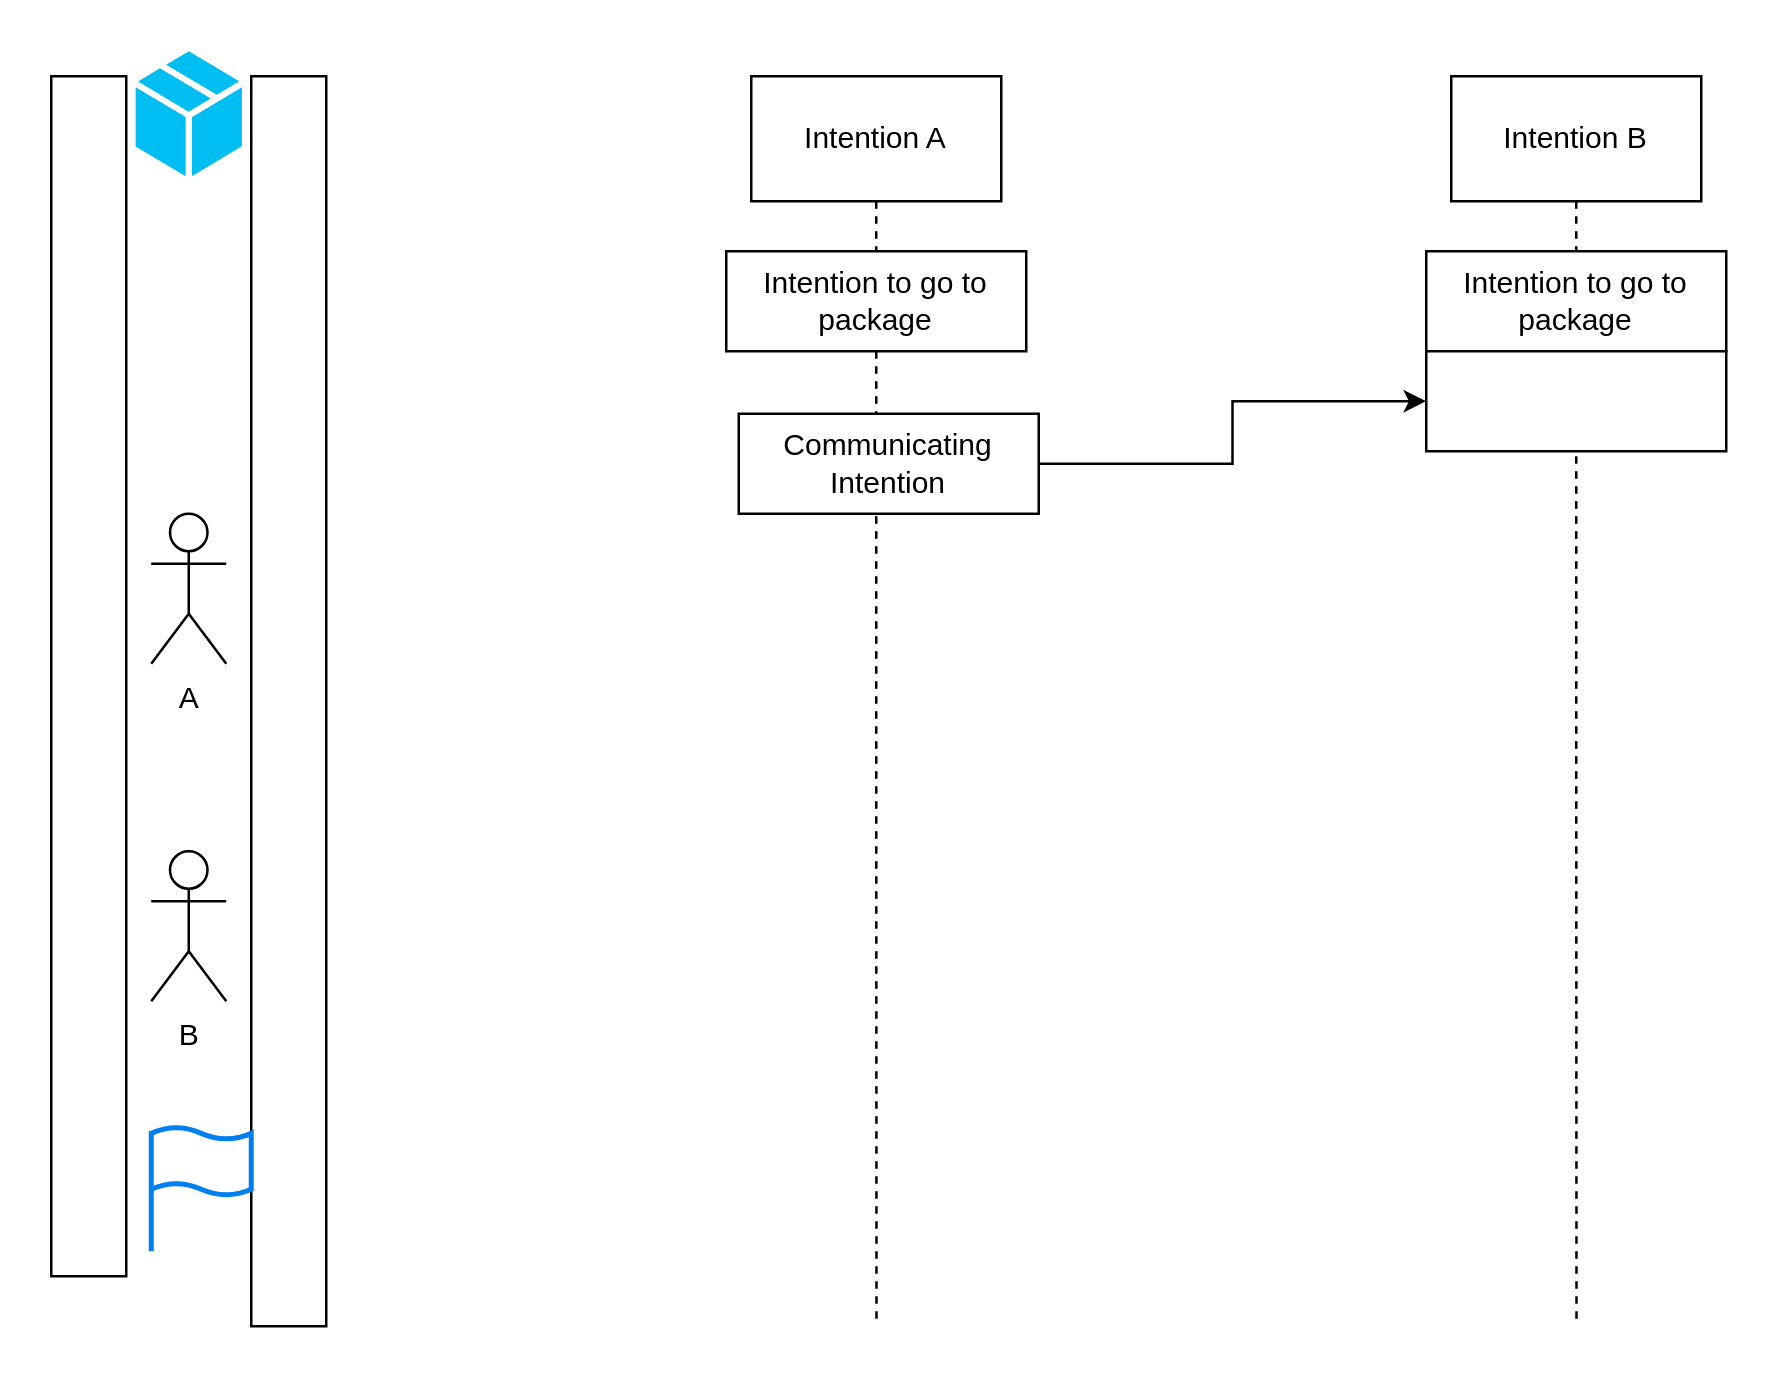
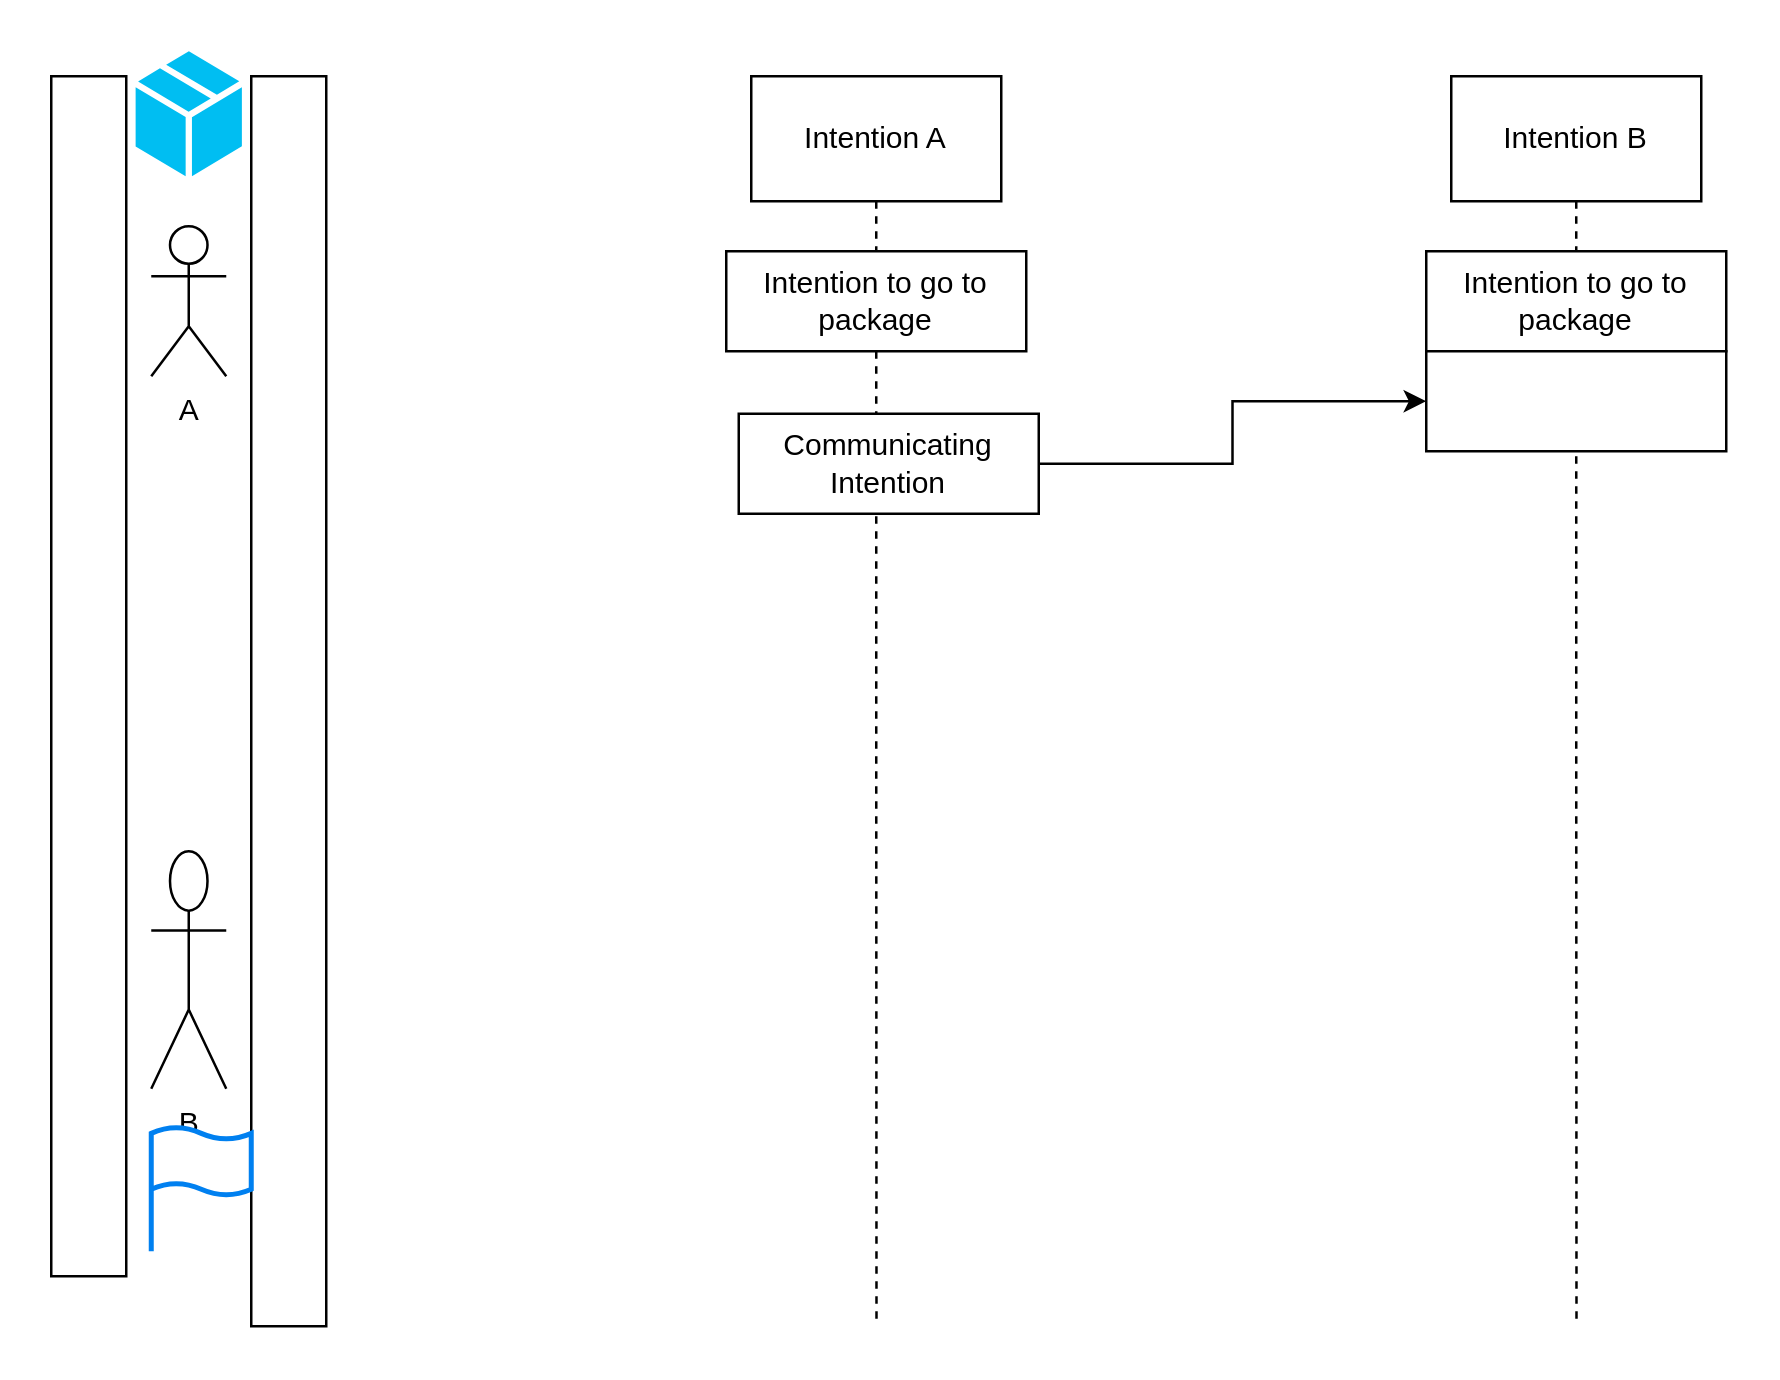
node "A": moved (189, 589) -> (189, 301)
node "B": size 75x150 -> 75x238
